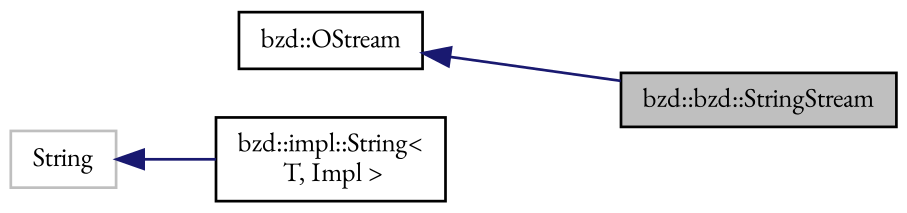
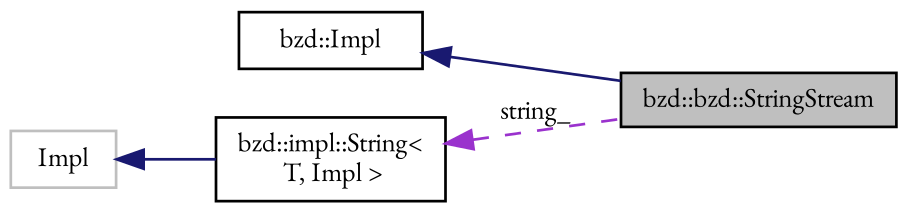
node "bzd::OStream": label "bzd::OStream" -> "bzd::Impl"
edge "bzd::bzd::StringStream" -> "bzd::impl::String< T, Impl >": added, label "string_"
node "String": label "String" -> "Impl"
